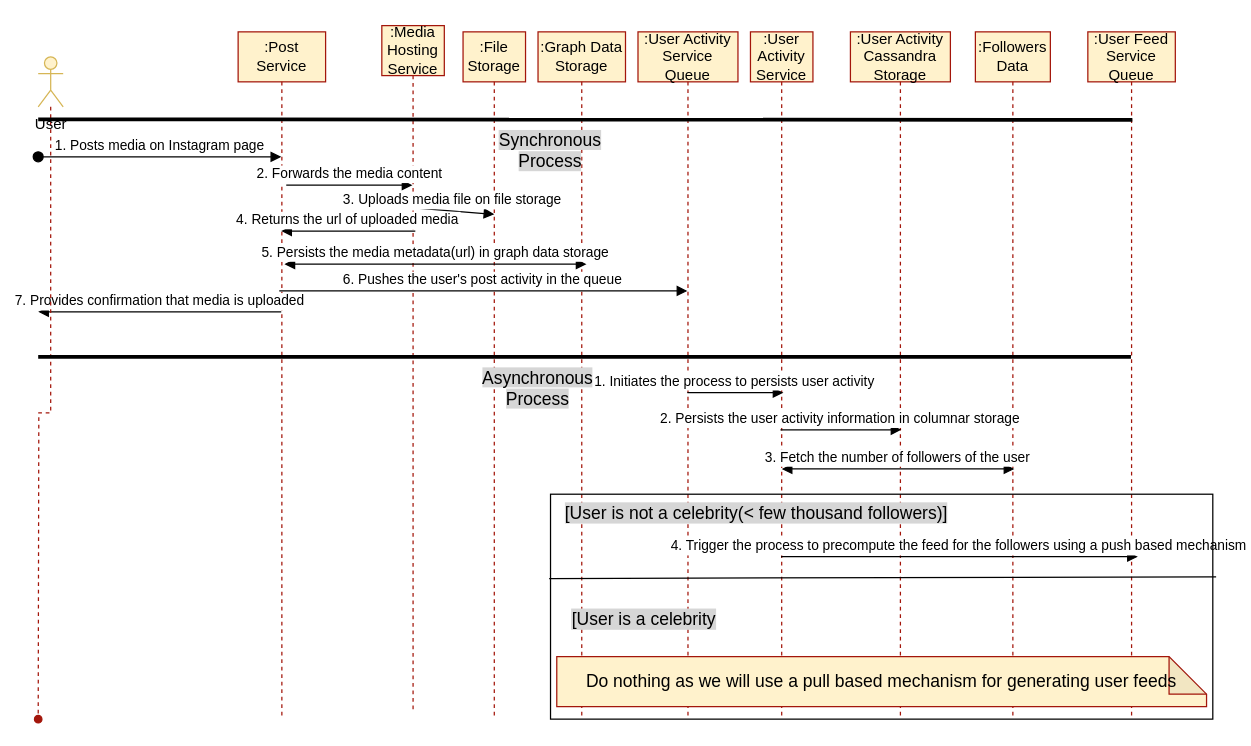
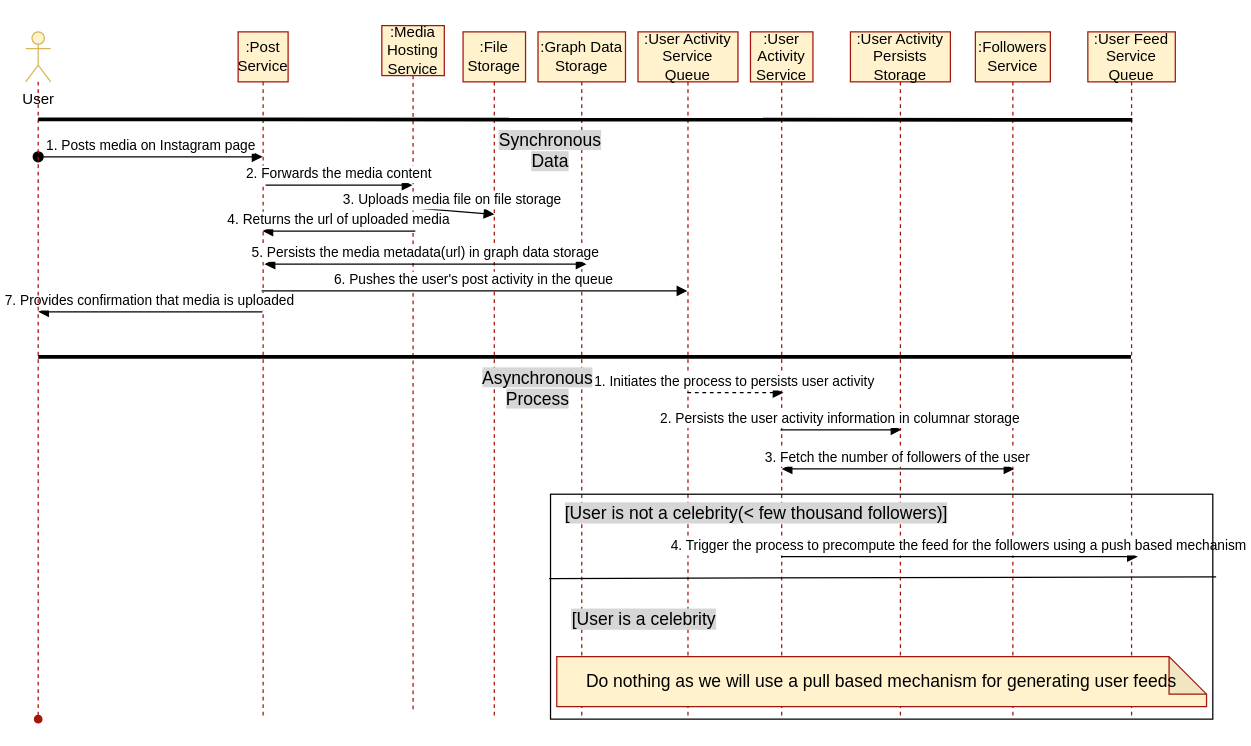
node ":User Activity Cassandra Storage": label ":User Activity Cassandra Storage" -> ":User Activity Persists Storage"
node ":Followers Data": label ":Followers Data" -> ":Followers Service"
node "User": moved (51, 82) -> (38, 57)
node "Synchronous Process": label "Synchronous Process" -> "Synchronous Data"
node ":Post Service": size 88x688 -> 50x688
edge ":User Activity Service Queue" -> ":User Activity Service": style solid -> dashed
